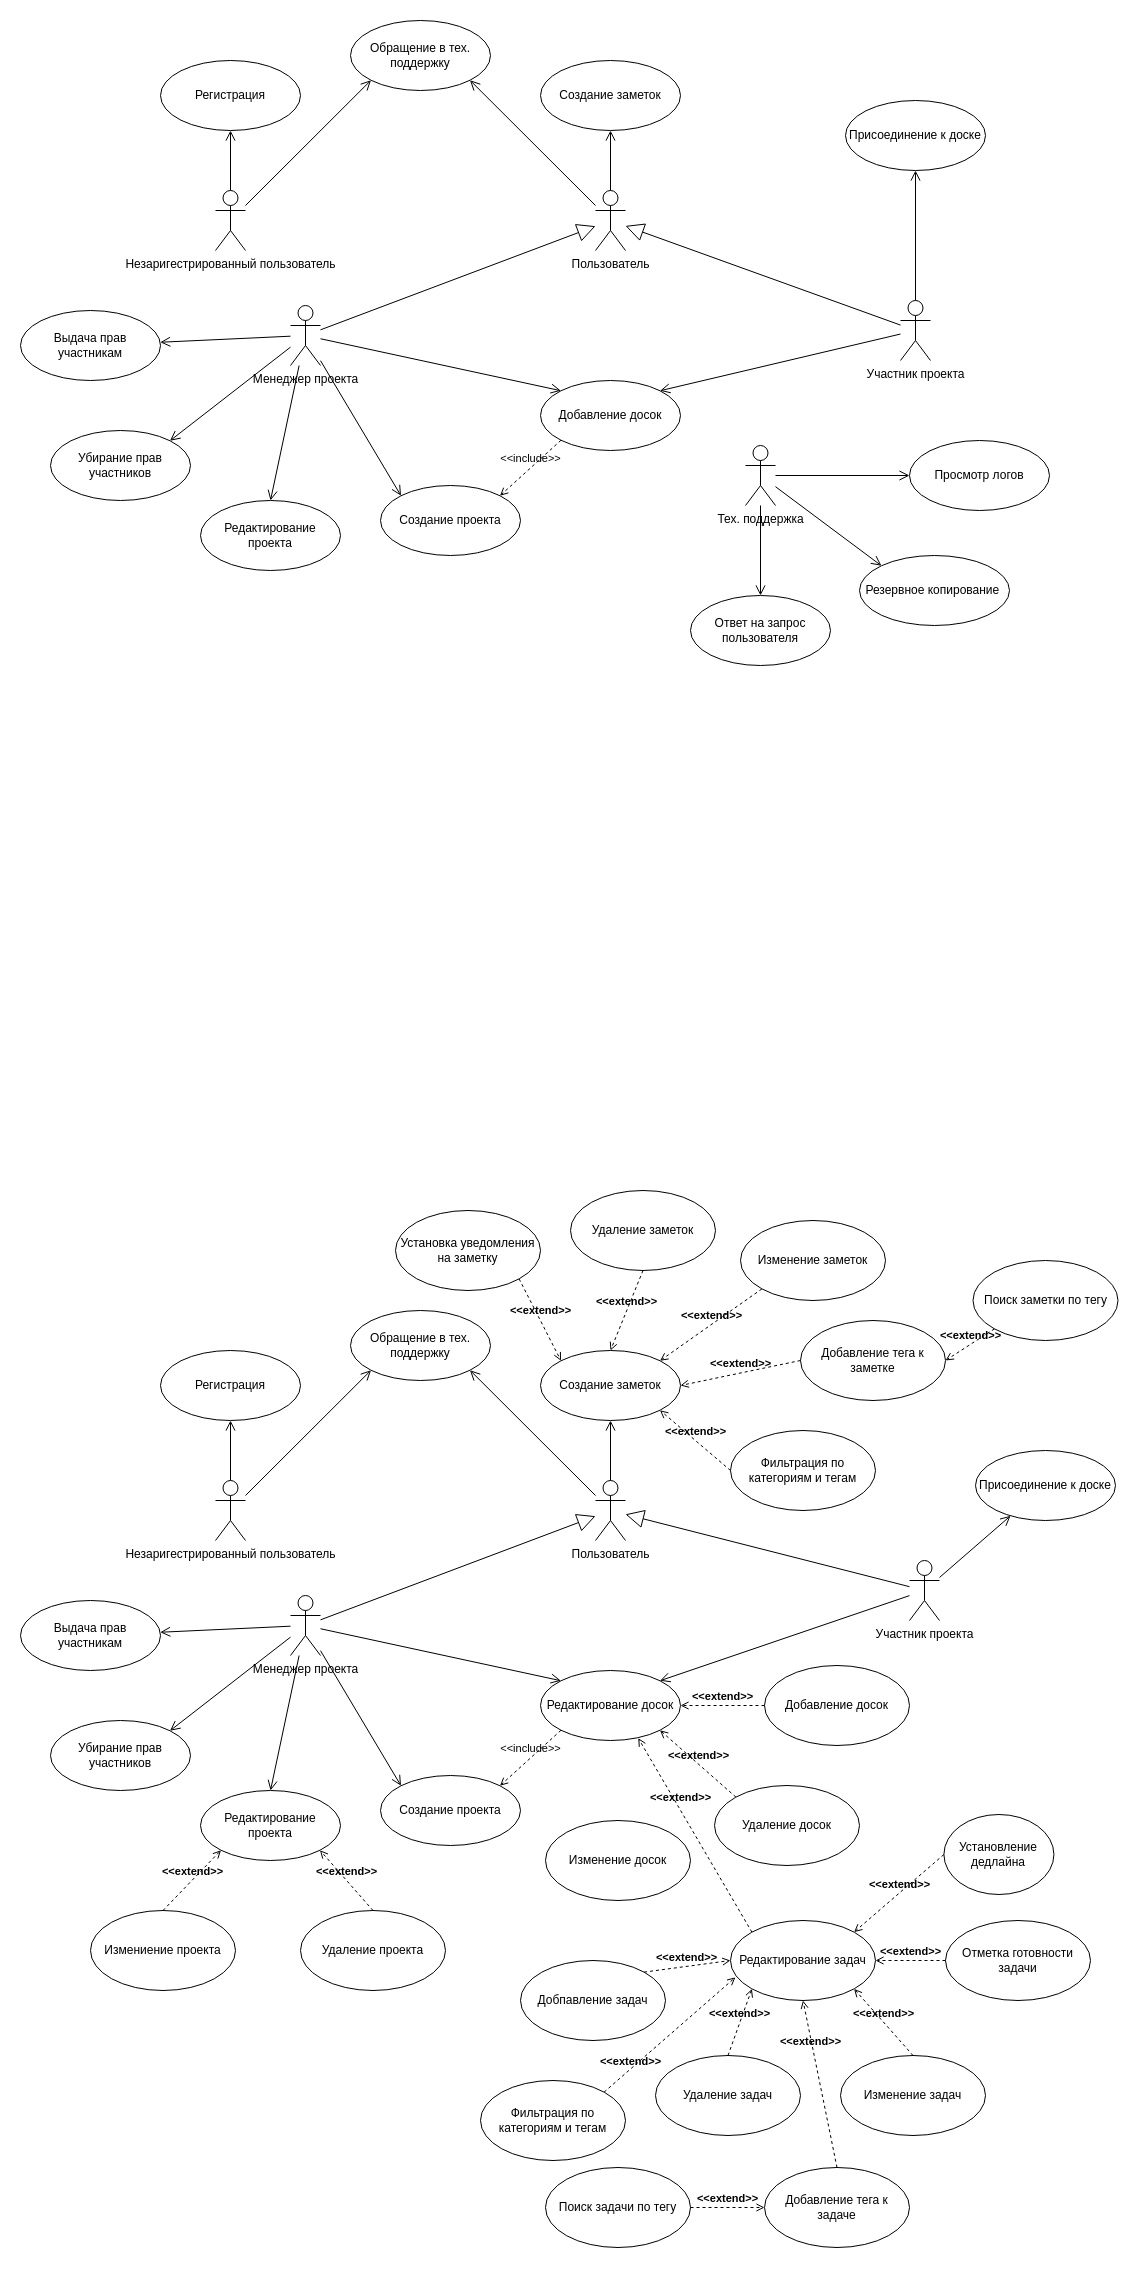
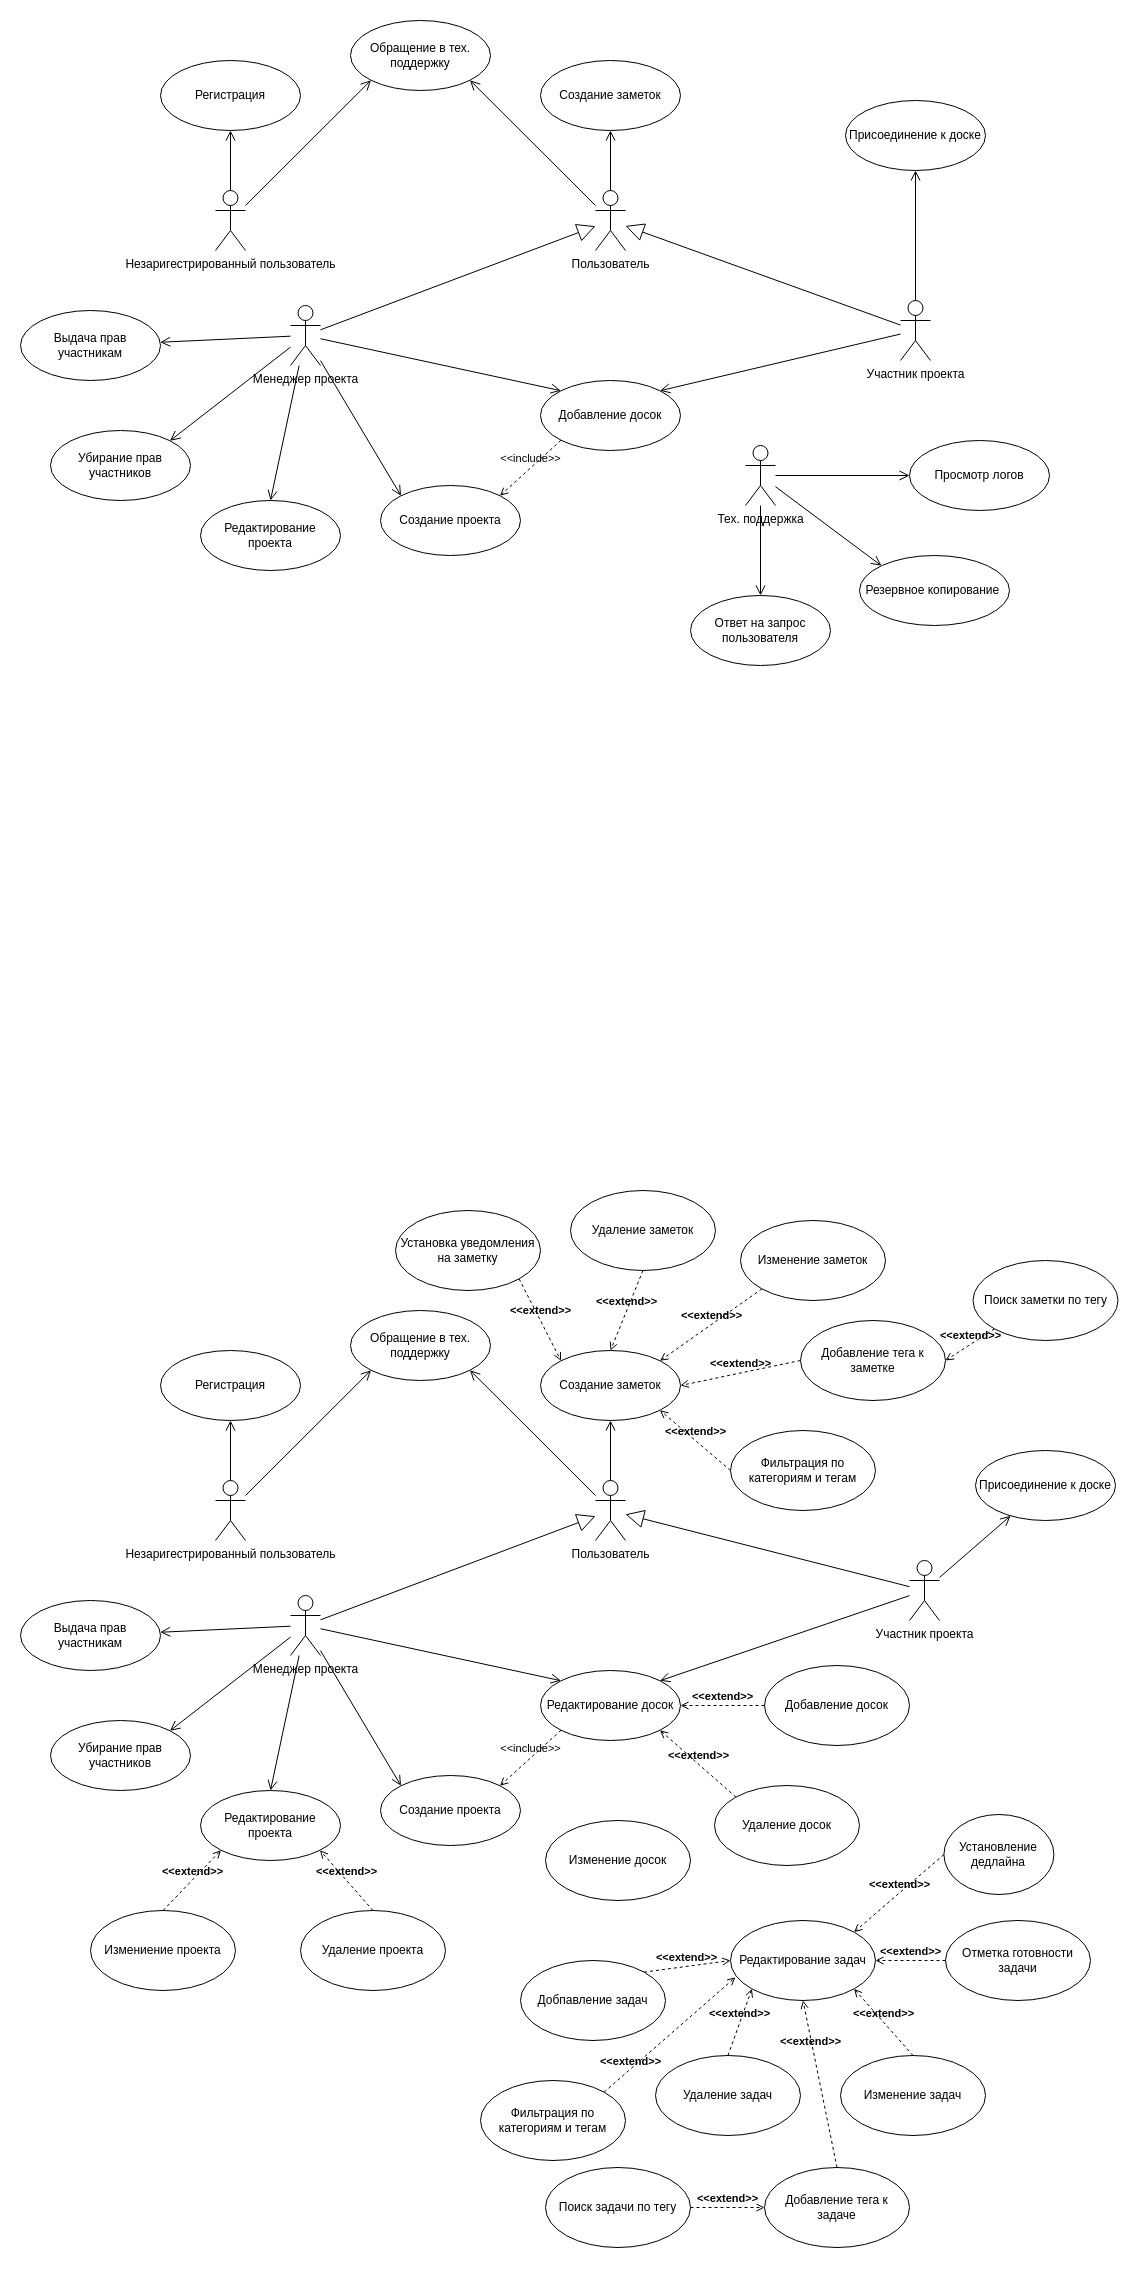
edge "Редактирование задач" -> "Редактирование досок": removed, label "<<extend>>"
